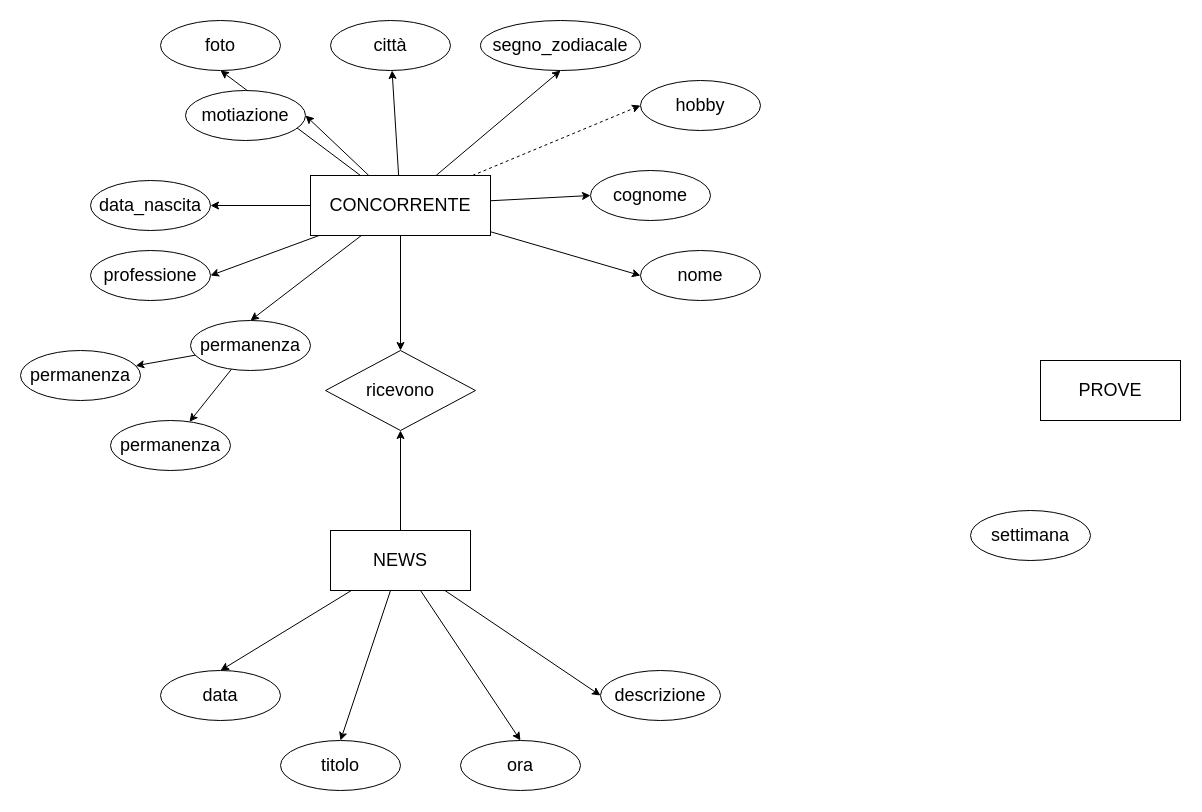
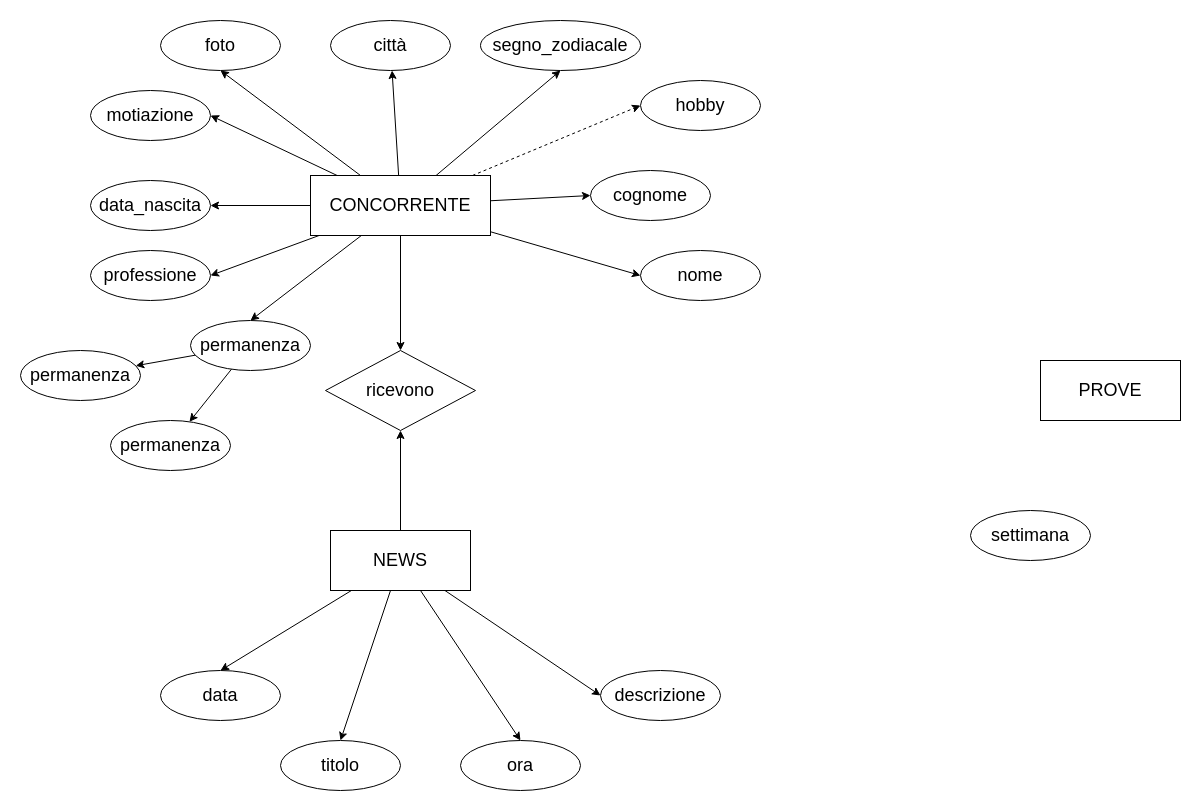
node "motiazione": moved (246, 116) -> (151, 116)
